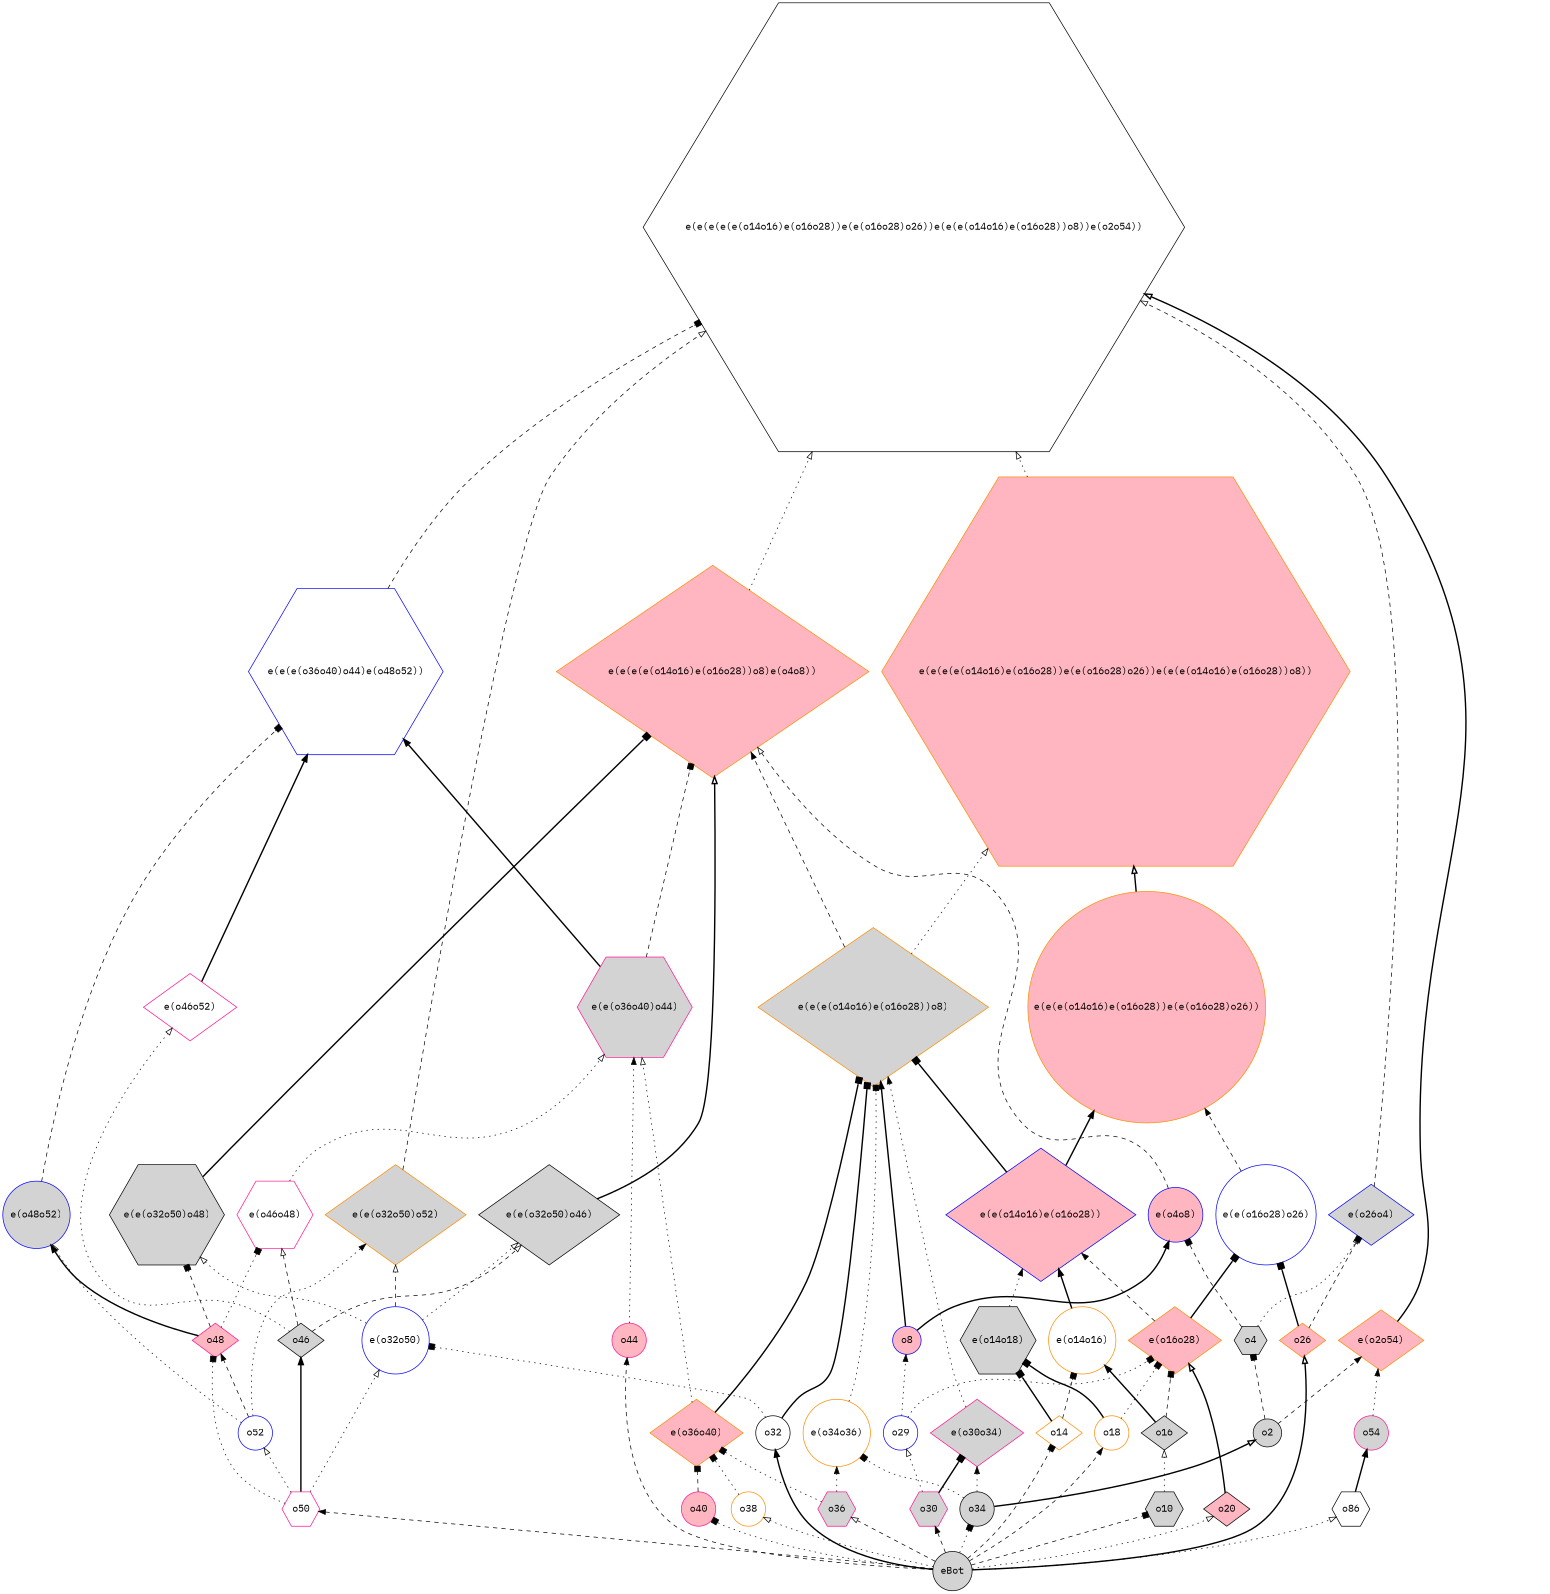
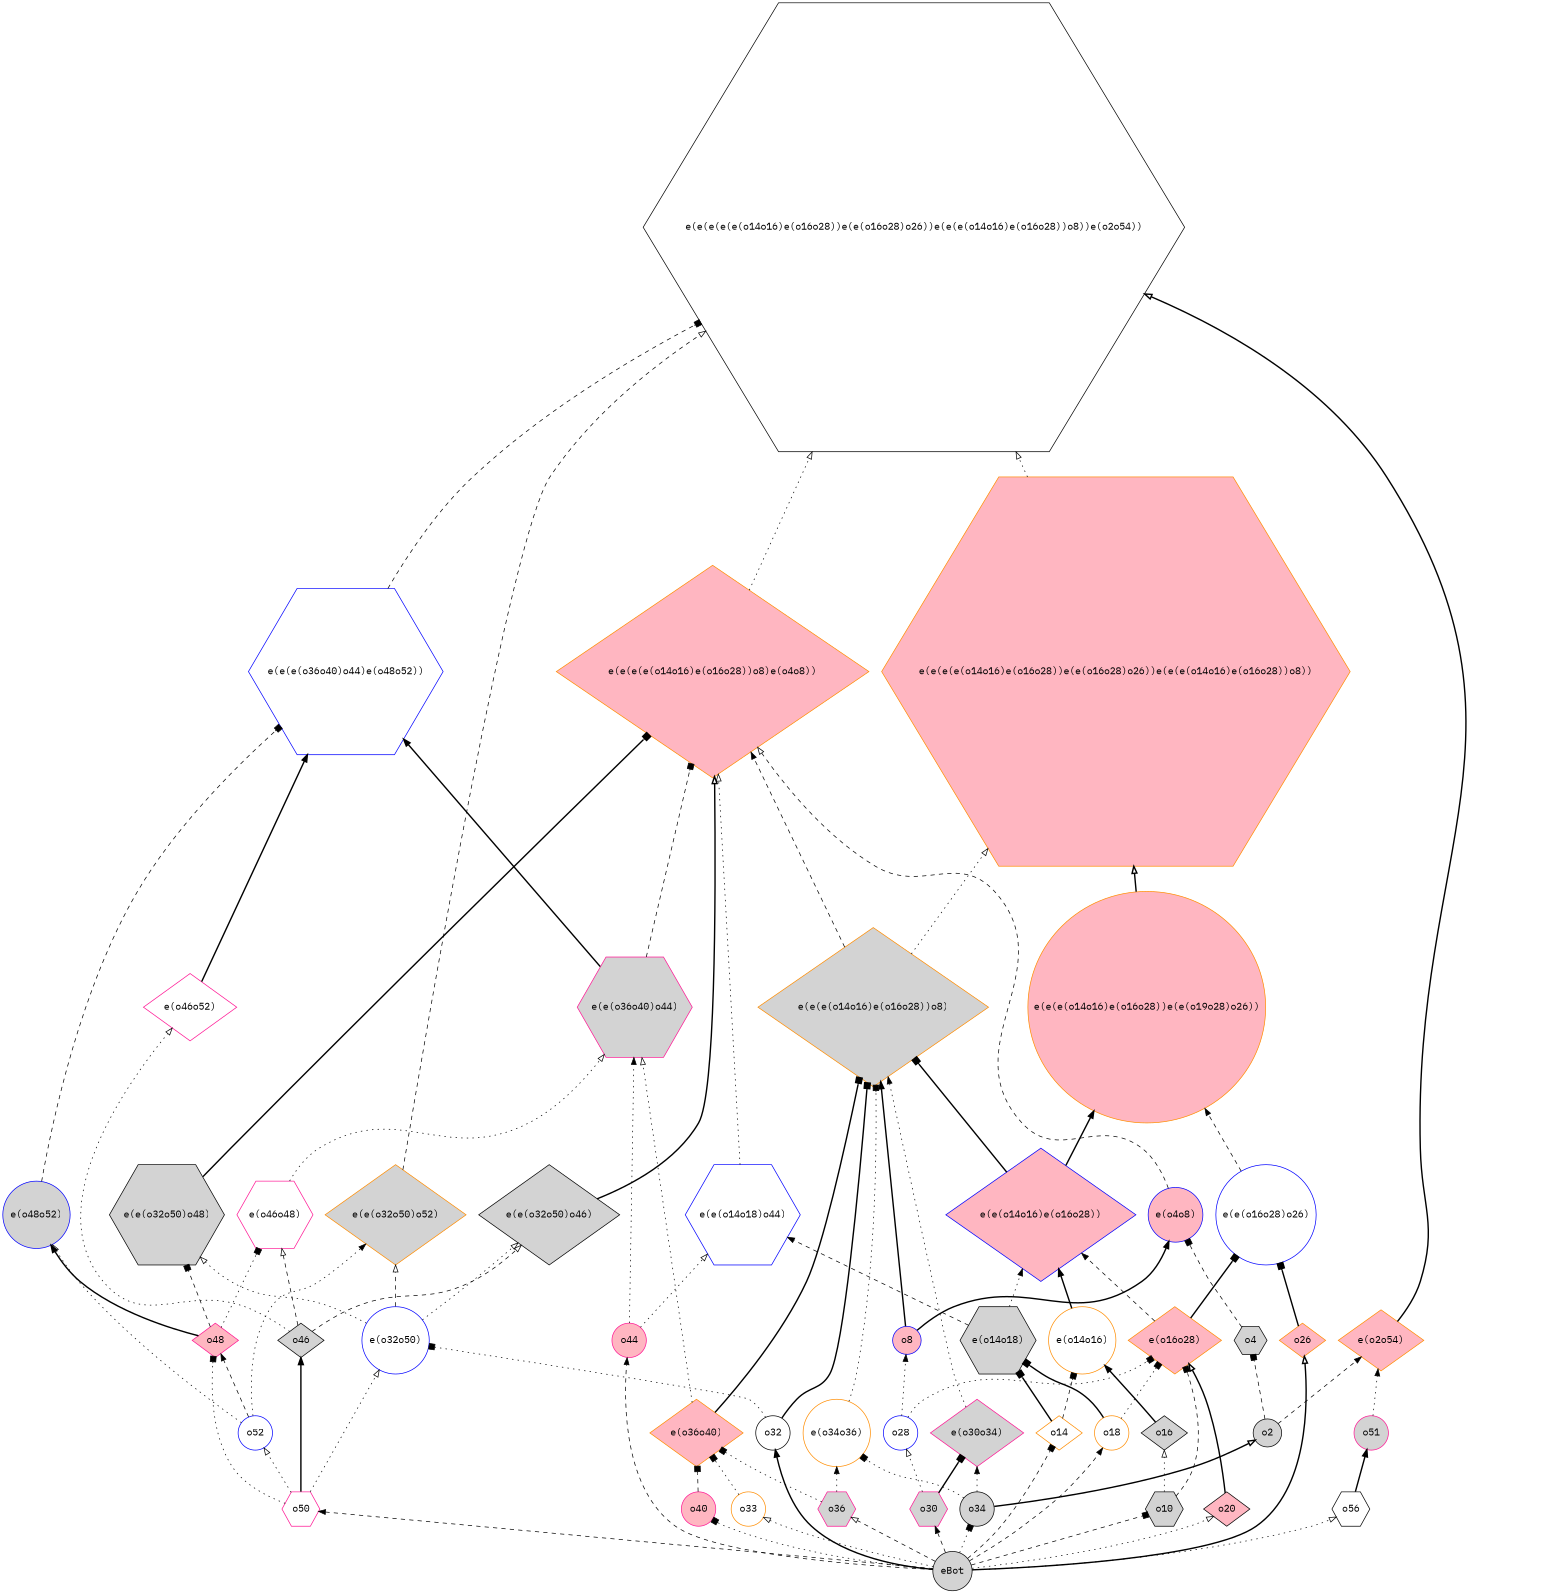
node "e(e(e(o14o16)e(o16o28))e(e(o16o28)o26))": label "e(e(e(o14o16)e(o16o28))e(e(o16o28)o26))" -> "e(e(e(o14o16)e(o16o28))e(e(o19o28)o26))"
node "e(e(o14o18)o44)": added
node "e(o26o4)": removed
edge "o16" -> "e(o16o28)": now "o10" -> "e(o16o28)"
node "o29": label "o29" -> "o28"
node "o54": label "o54" -> "o51"
node "o38": label "o38" -> "o33"
node "o86": label "o86" -> "o56"
